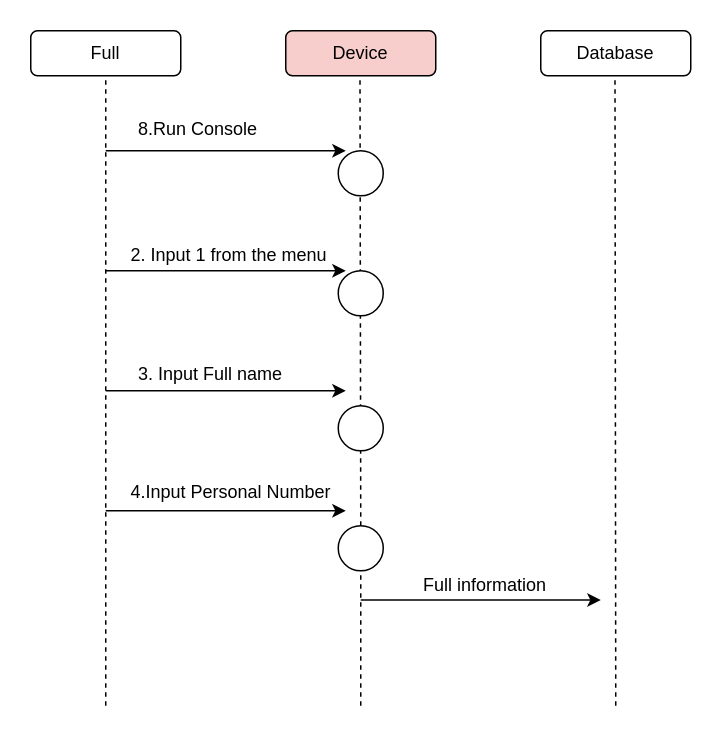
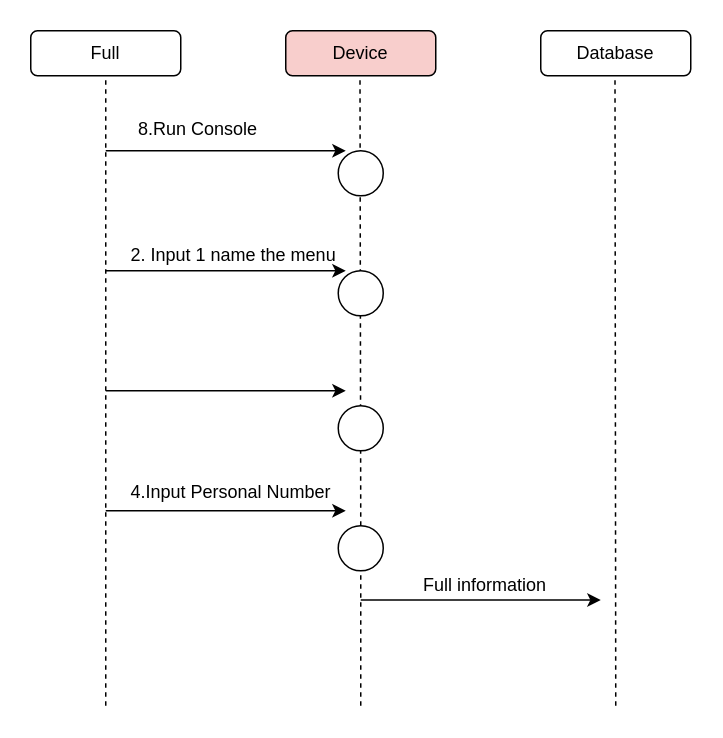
node "2. Input 1 from the menu": label "2. Input 1 from the menu" -> "2. Input 1 name the menu"
node "3. Input Full name": removed
